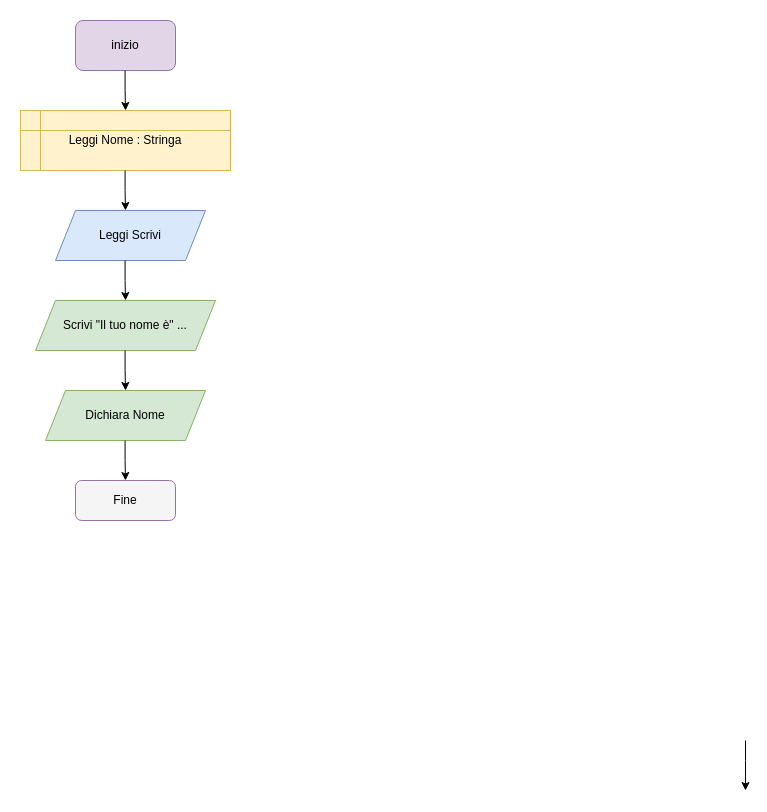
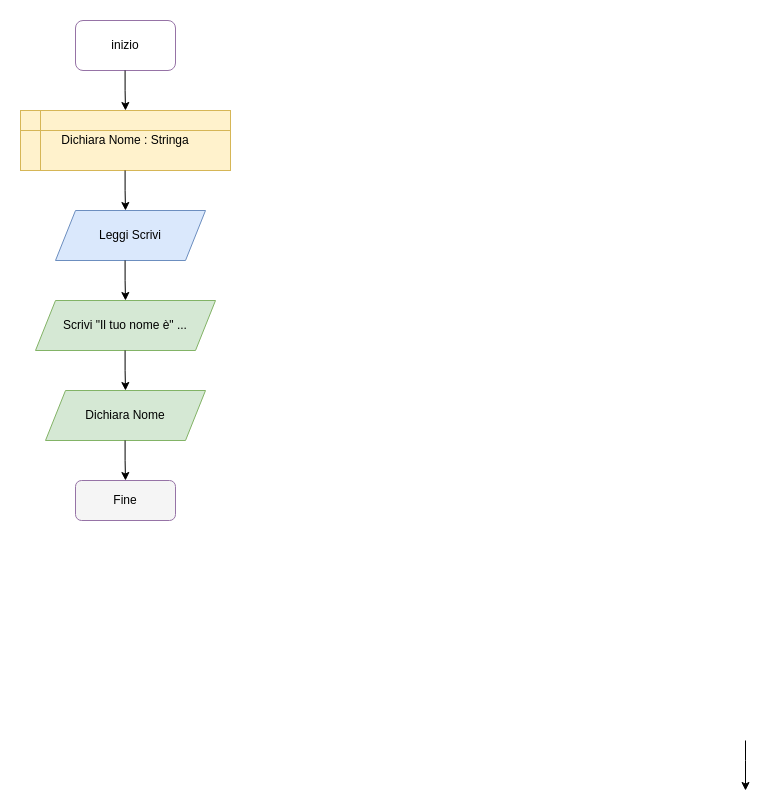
node "inizio": fillcolor #e1d5e7 -> #ffffff
node "Leggi Nome : Stringa": label "Leggi Nome : Stringa" -> "Dichiara Nome : Stringa"
